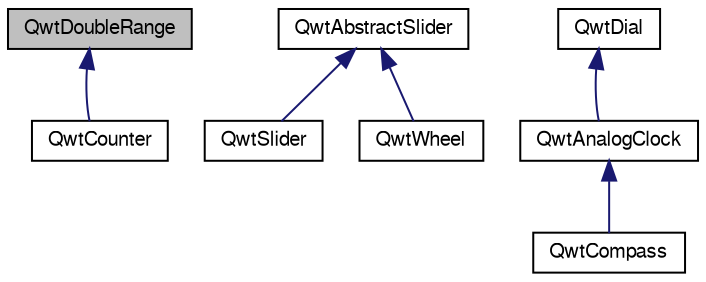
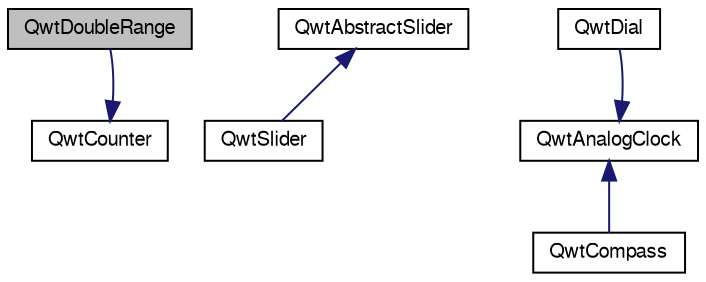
edge "QwtCounter" -> "QwtDoubleRange": reversed
edge "QwtAnalogClock" -> "QwtDial": reversed
node "QwtWheel": removed
